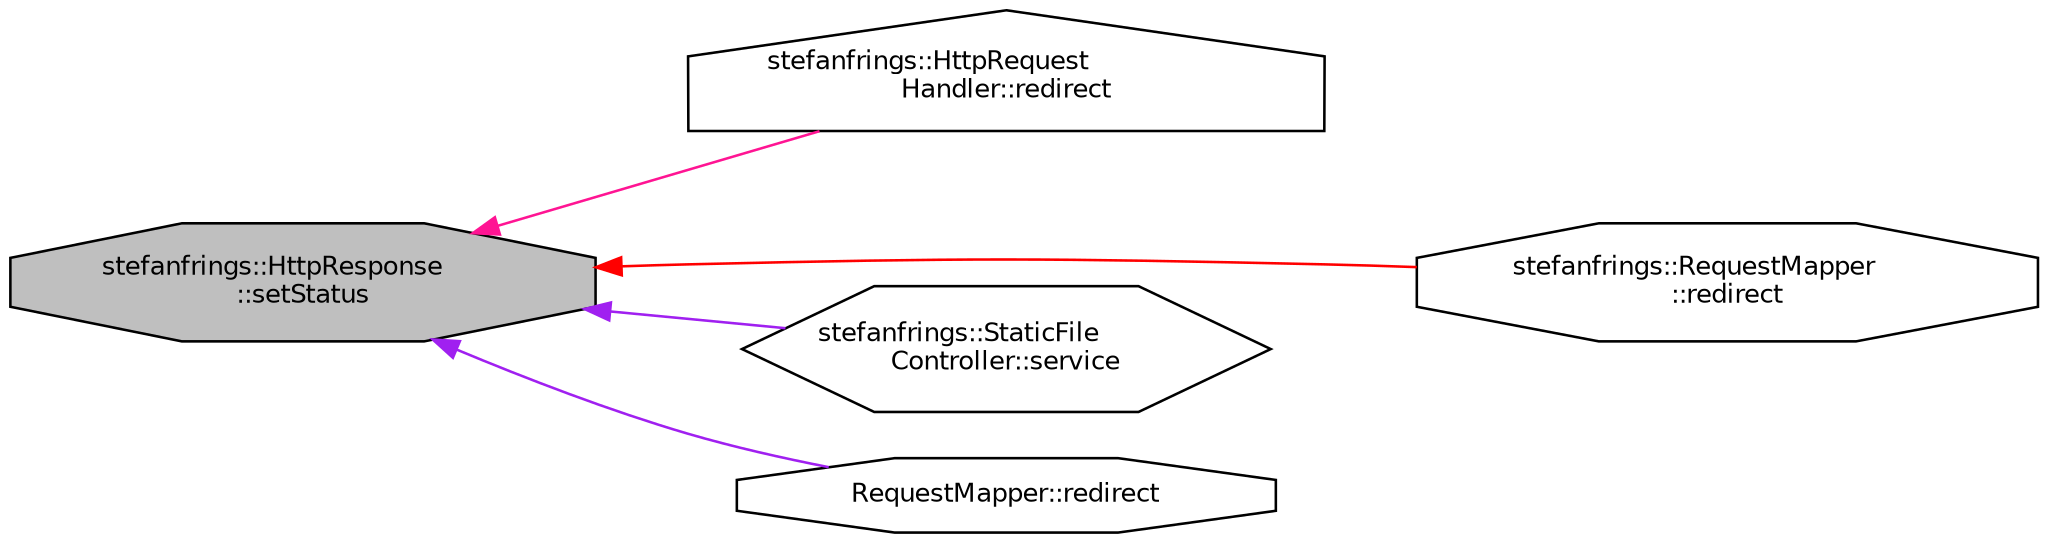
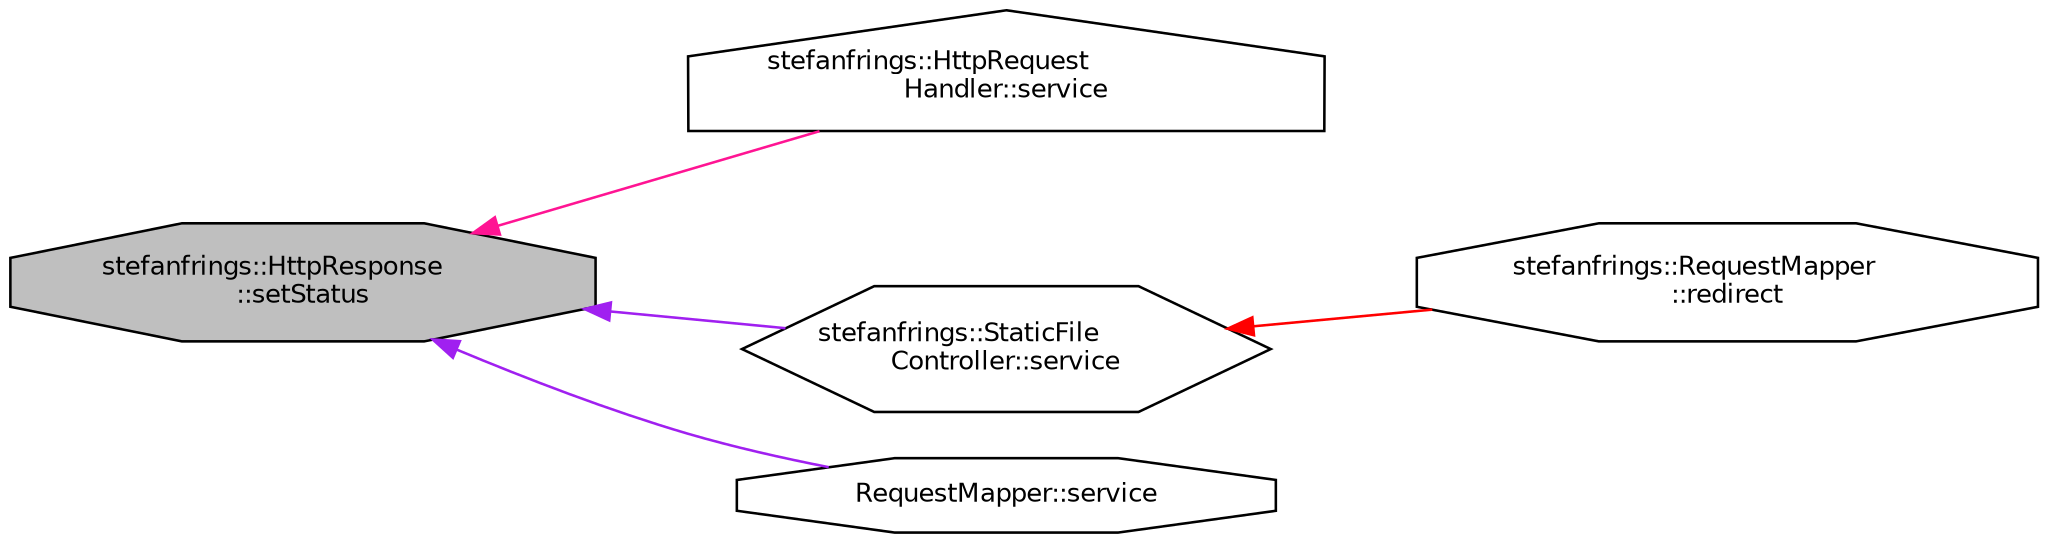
node "stefanfrings::HttpRequest Handler::redirect": label "stefanfrings::HttpRequest Handler::redirect" -> "stefanfrings::HttpRequest Handler::service"
edge "stefanfrings::RequestMapper ::redirect" -> "stefanfrings::HttpResponse ::setStatus": now "stefanfrings::RequestMapper ::redirect" -> "stefanfrings::StaticFile Controller::service"
node "RequestMapper::redirect": label "RequestMapper::redirect" -> "RequestMapper::service"
